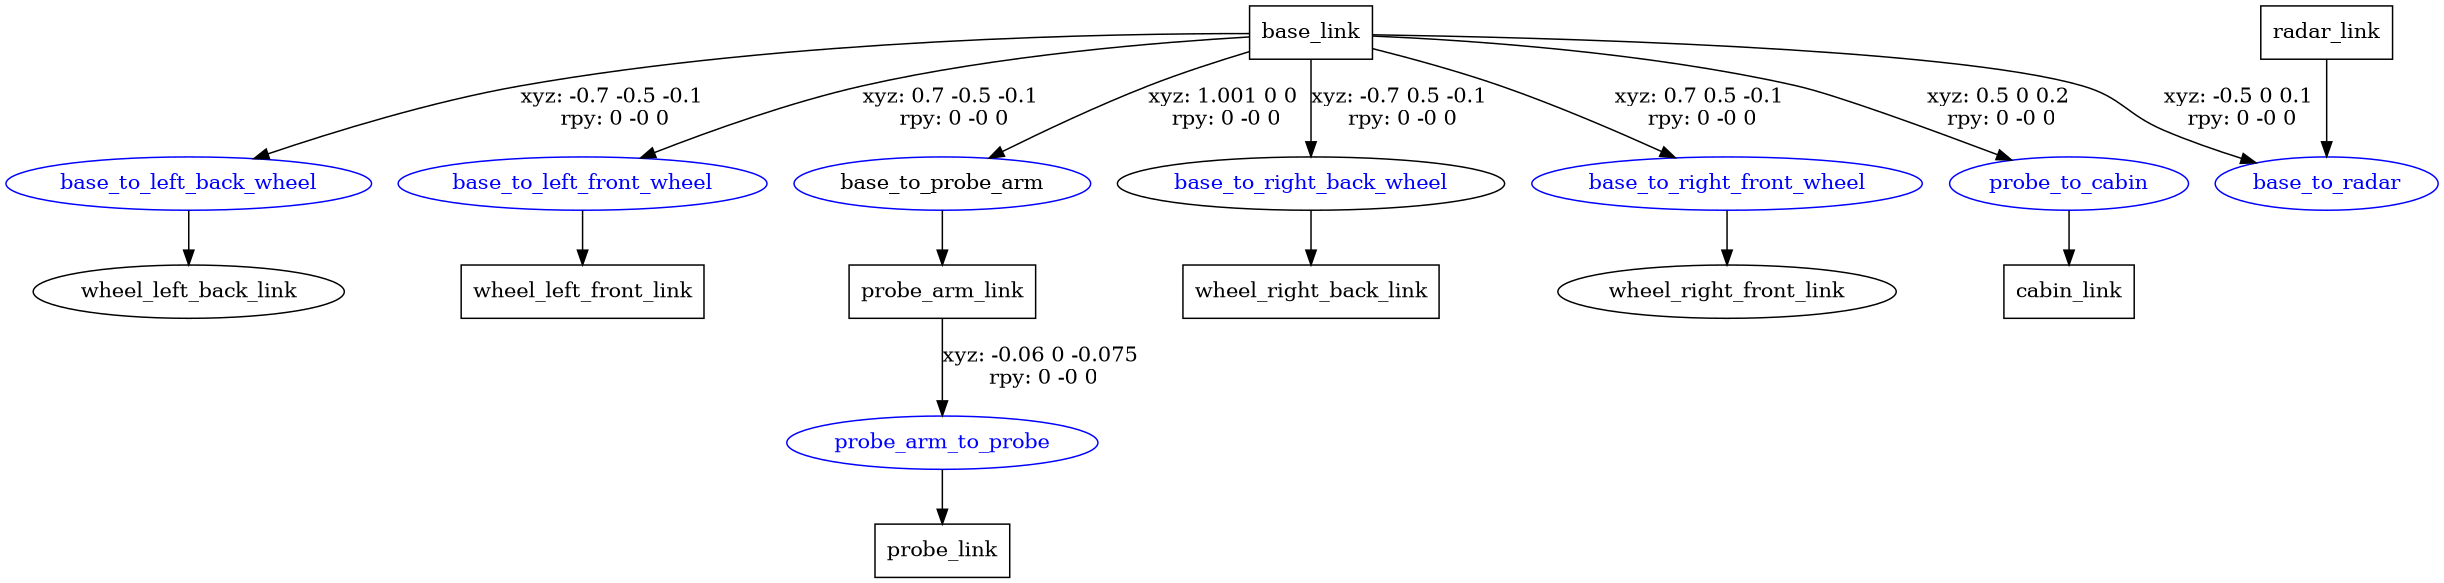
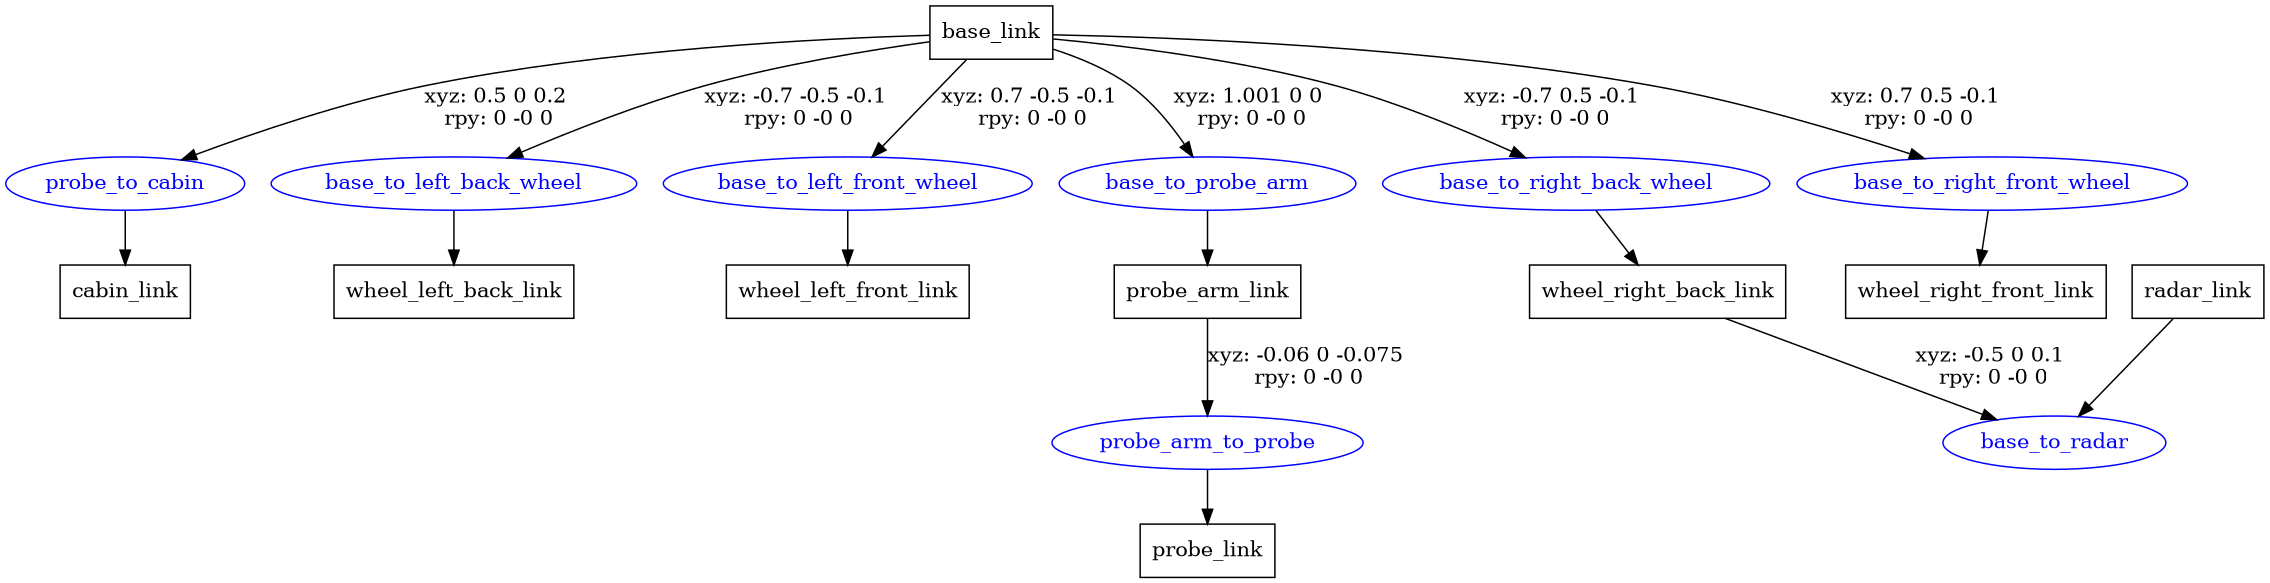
edge "base_link" -> "base_to_radar": now "wheel_right_back_link" -> "base_to_radar"
node "base_to_probe_arm": fontcolor black -> blue
node "base_to_right_back_wheel": color black -> blue
node "wheel_left_back_link": shape ellipse -> box
node "wheel_right_front_link": shape ellipse -> box
